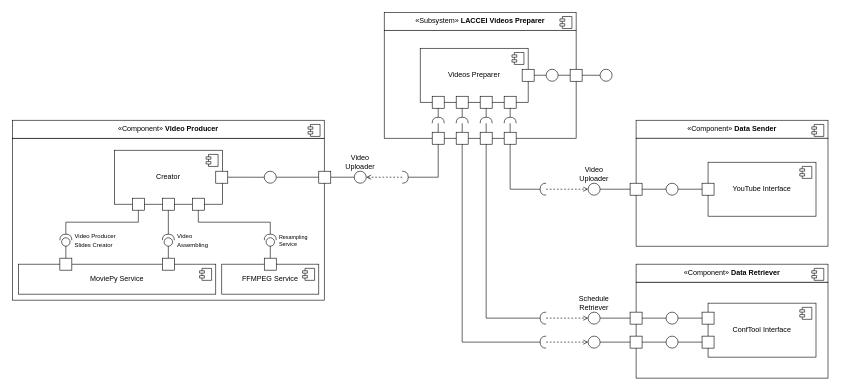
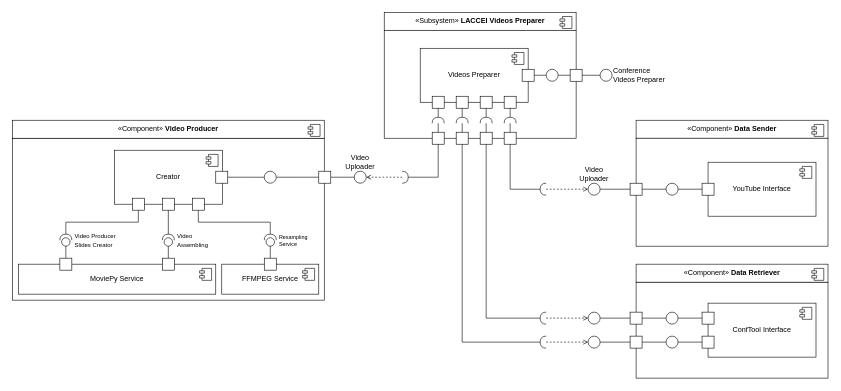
node "Conference Videos Preparer": added
node "Schedule Retriever": removed
